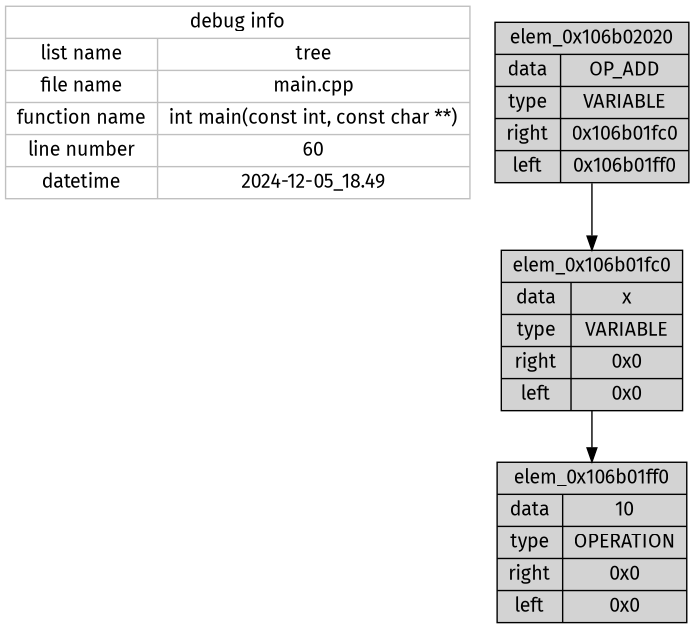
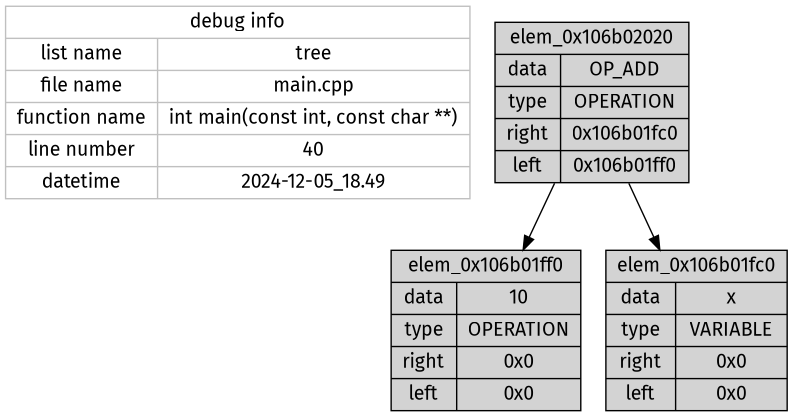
node "elem_0x106b02020": text "VARIABLE" -> "OPERATION"
node "debug info": text "60" -> "40"
edge "elem_0x106b01fc0" -> "elem_0x106b01ff0": now "elem_0x106b02020" -> "elem_0x106b01ff0"
